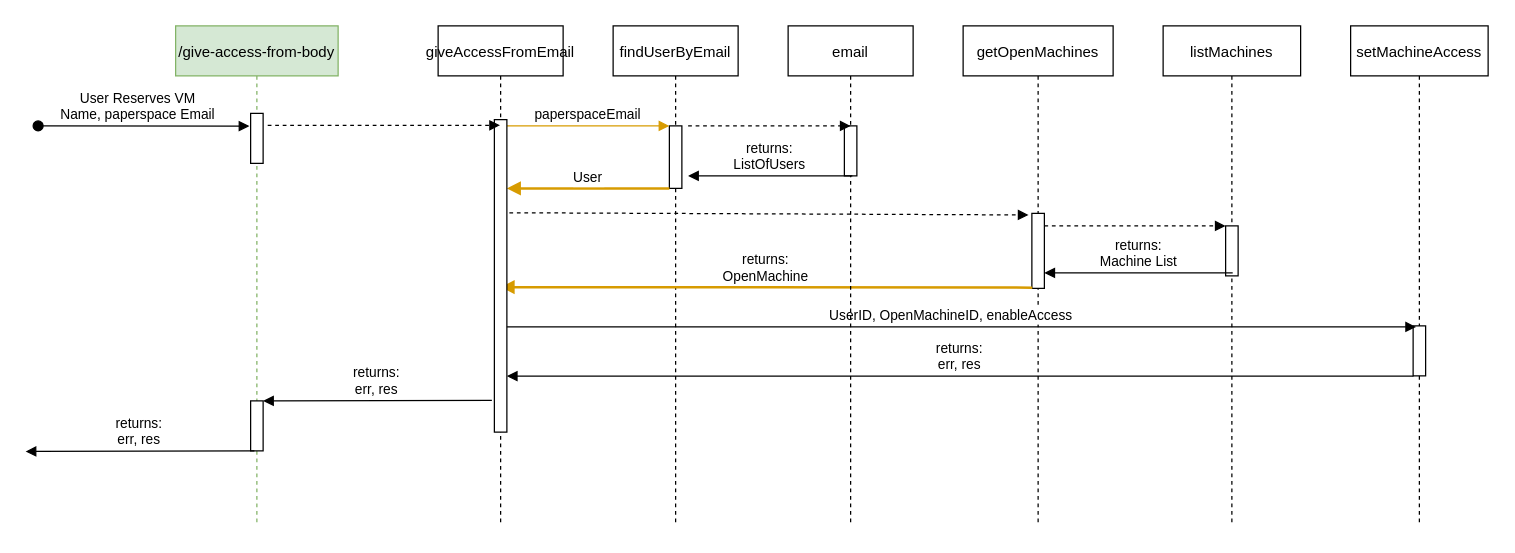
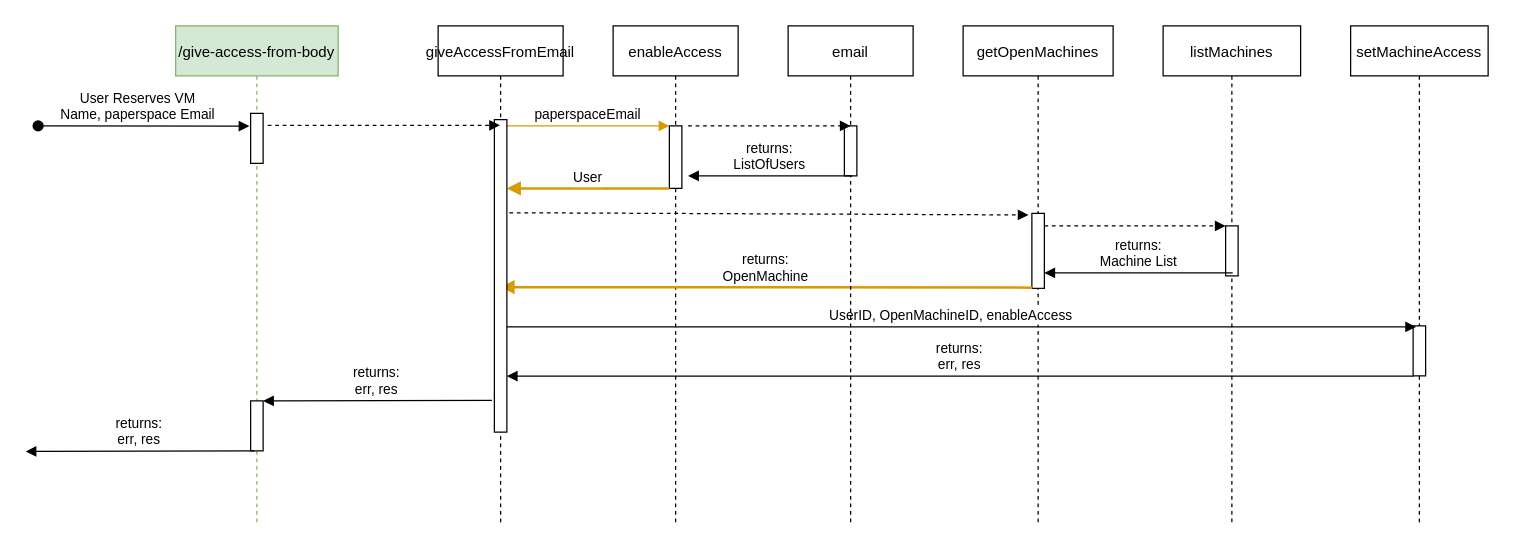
node "findUserByEmail": label "findUserByEmail" -> "enableAccess"
